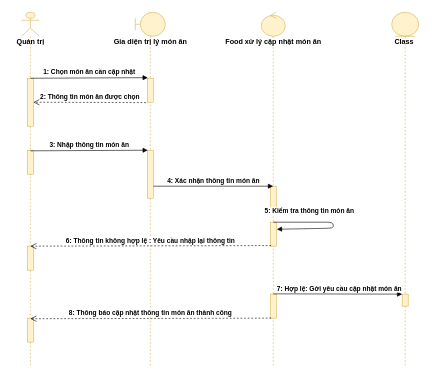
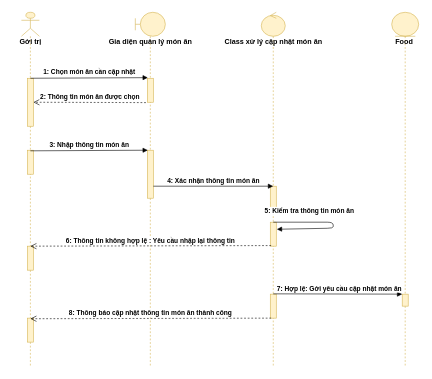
node "Quản trị": label "Quản trị" -> "Gởi trị"
node "Gia diện trị lý món ăn": label "Gia diện trị lý món ăn" -> "Gia diện quản lý món ăn"
node "Food xử lý cập nhật món ăn": label "Food xử lý cập nhật món ăn" -> "Class xử lý cập nhật món ăn"
node "Class": label "Class" -> "Food"
